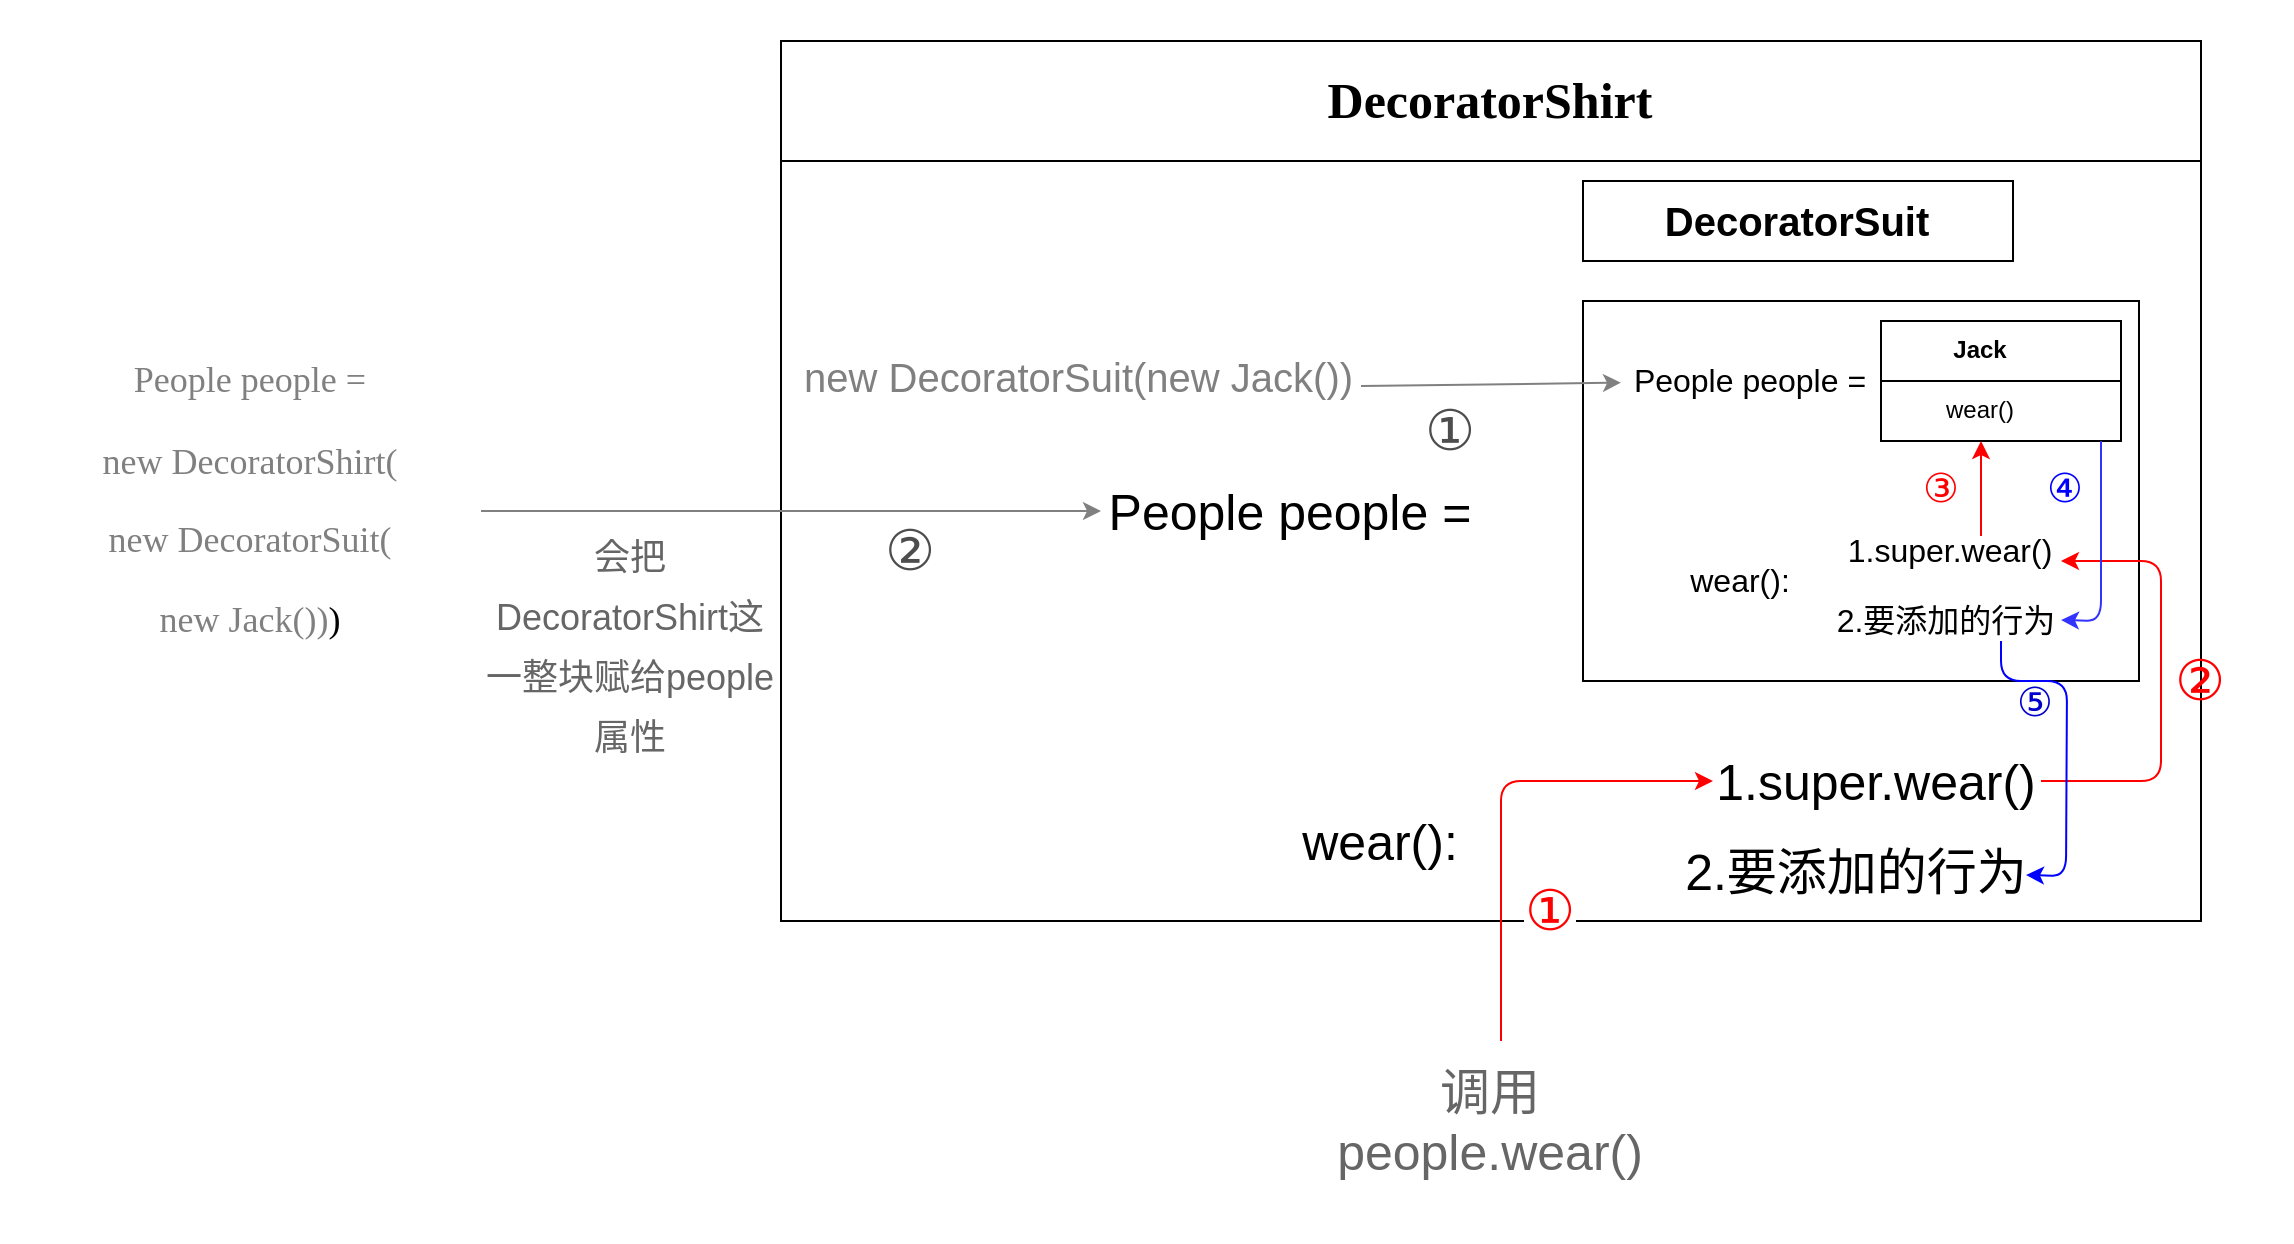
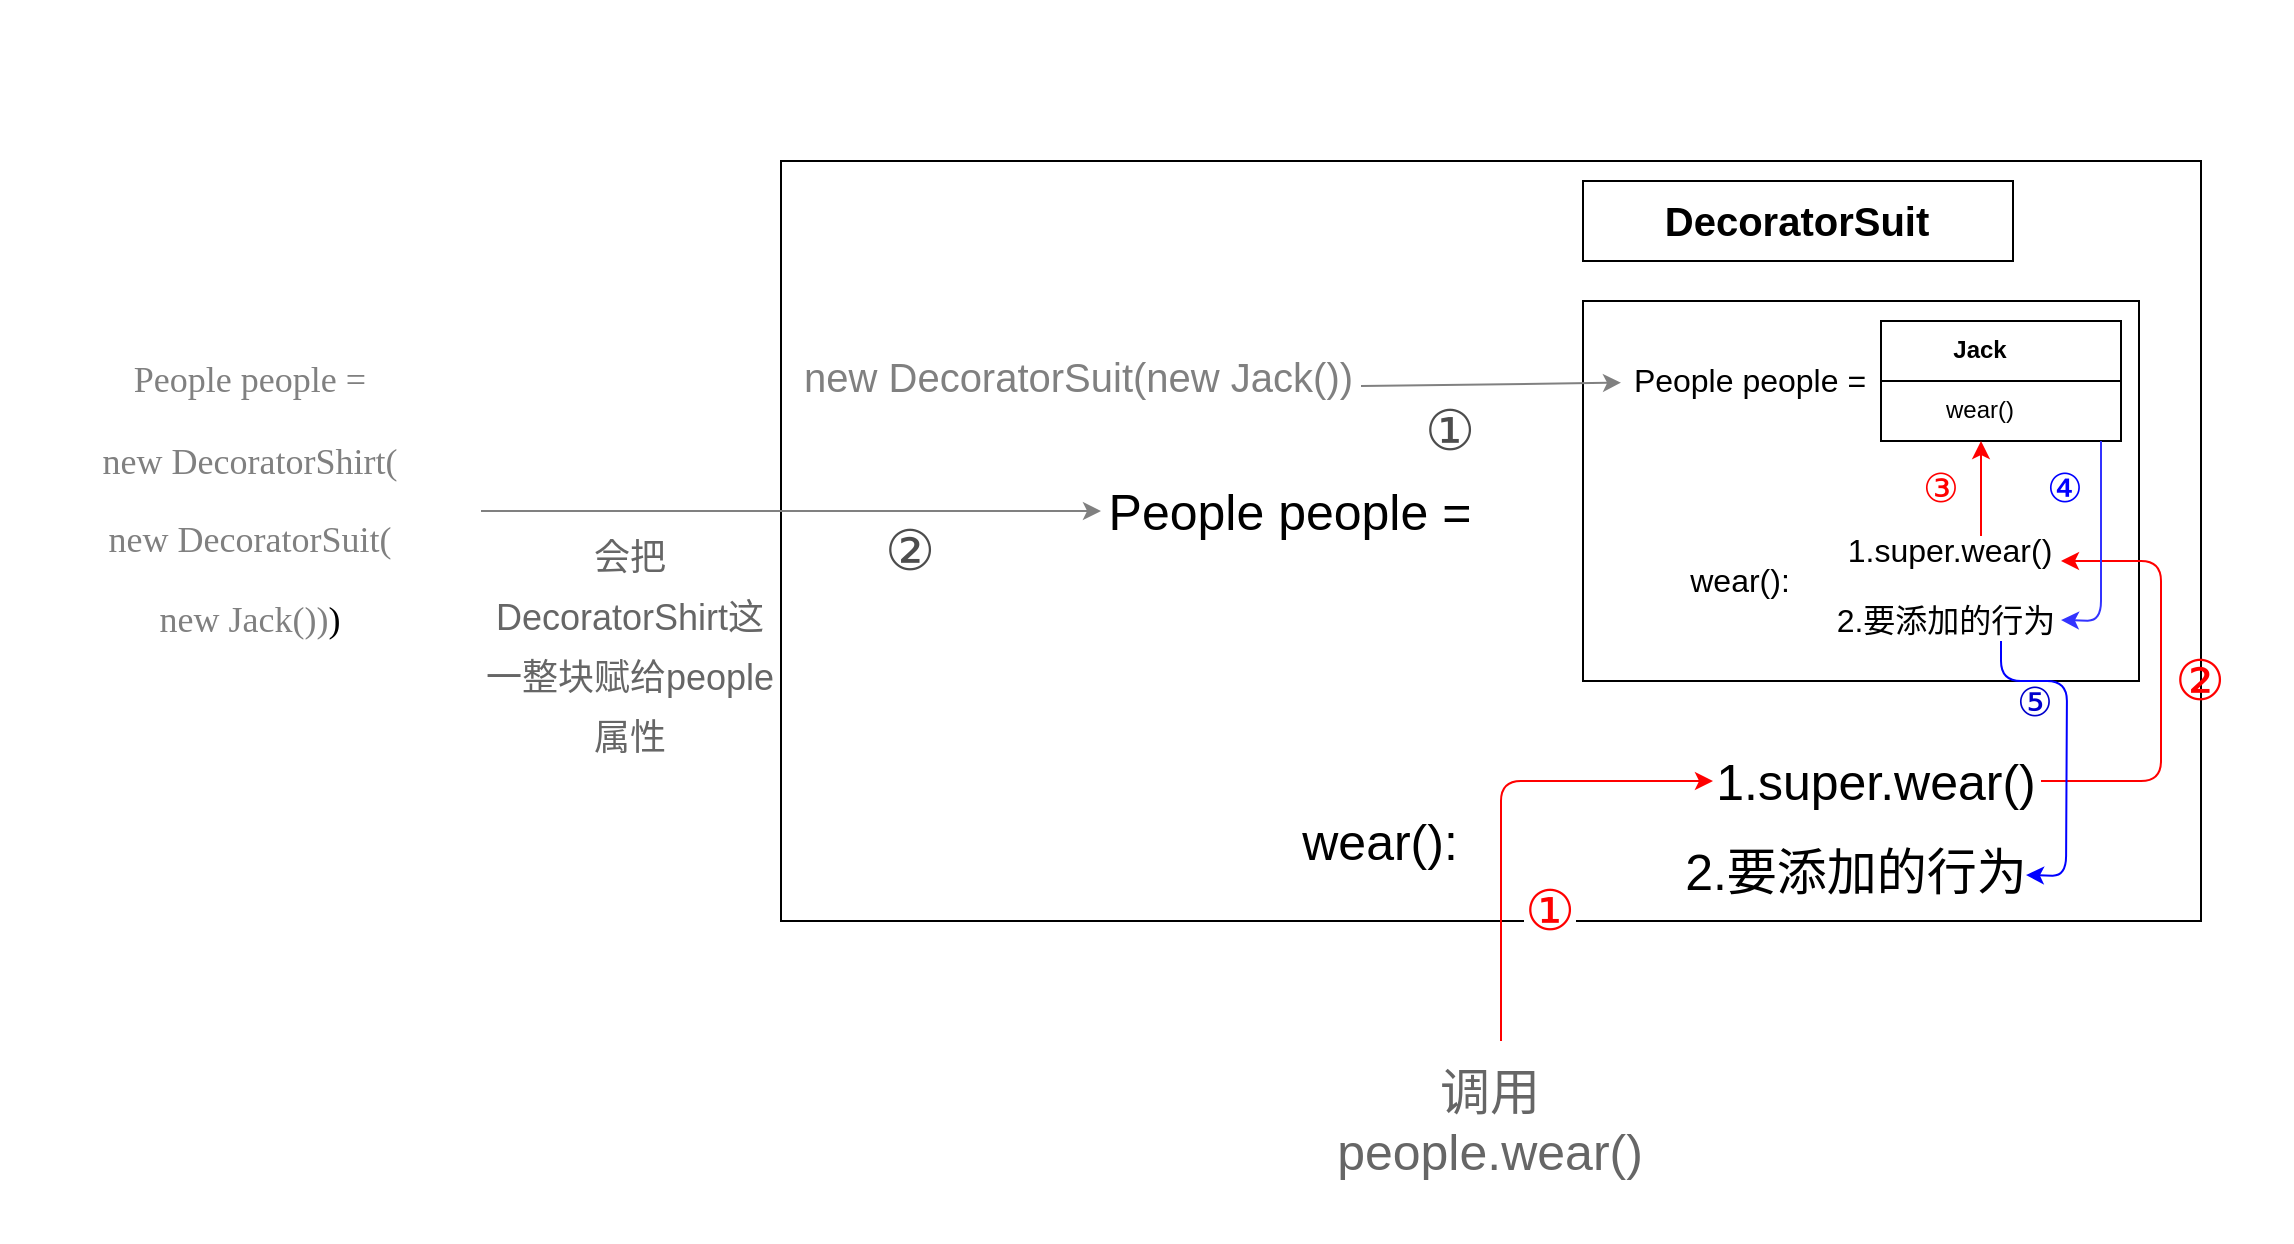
node "DecoratorShirt": removed
